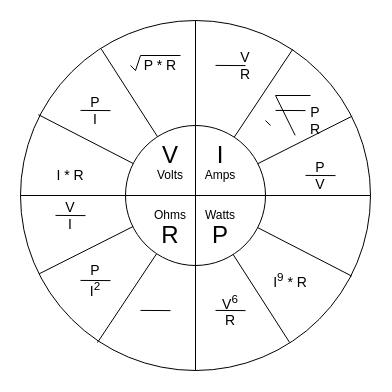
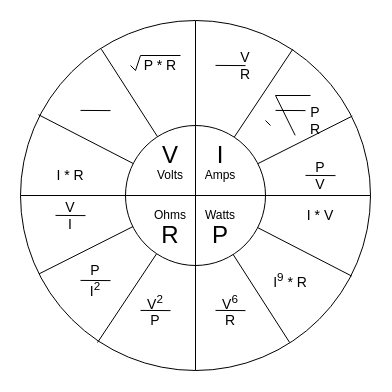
node "P I": removed
node "I * V": added
node "V2 P": added
